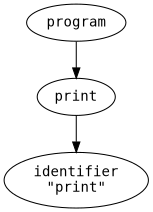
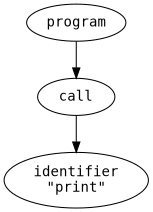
node "print": label "print" -> "call"
